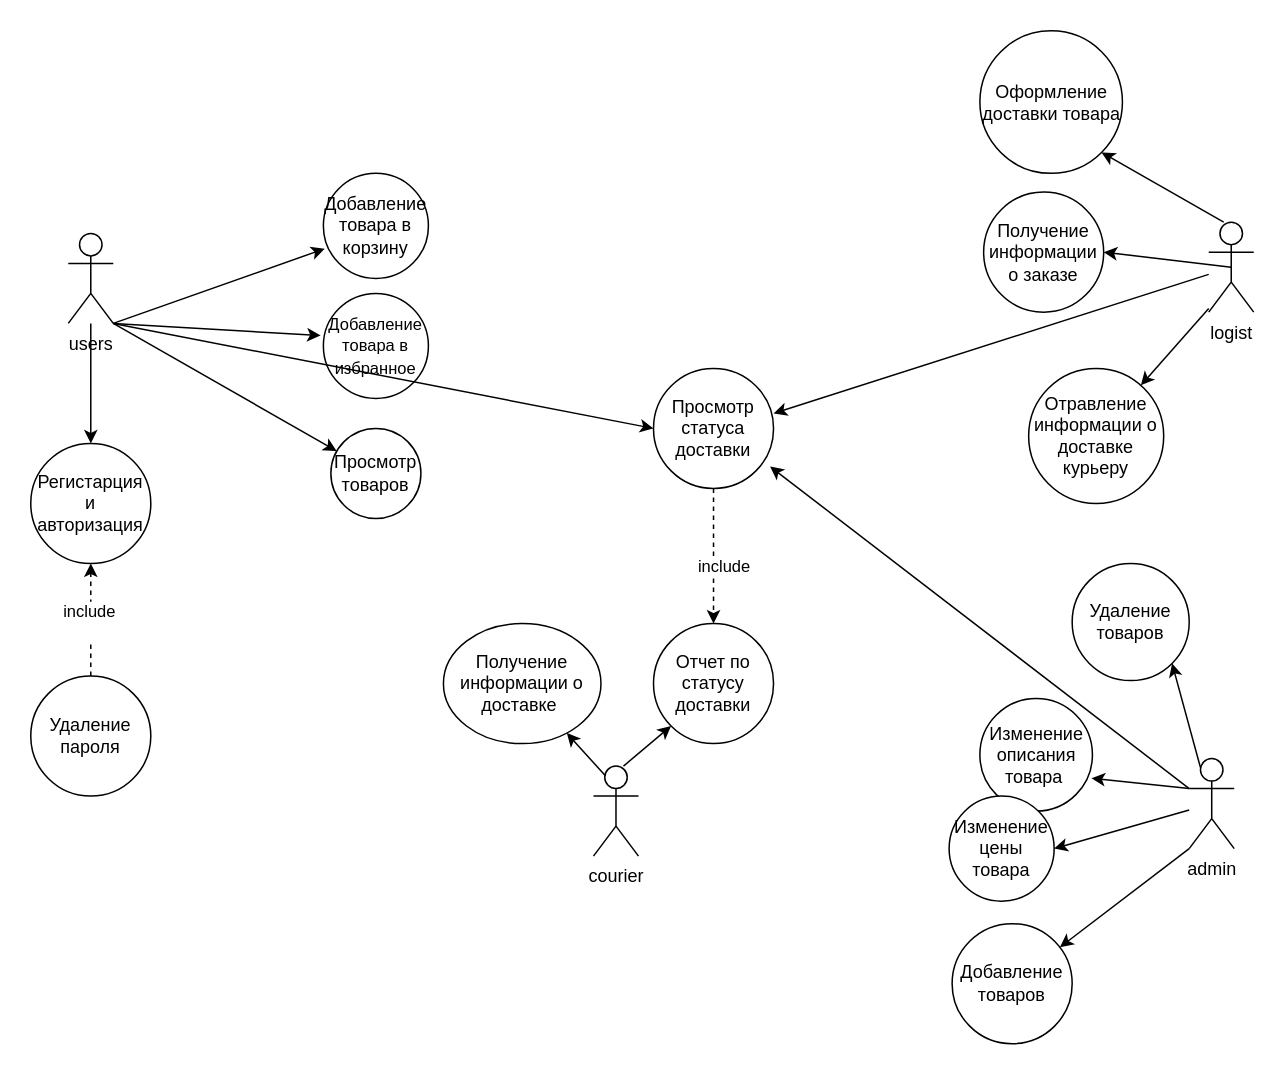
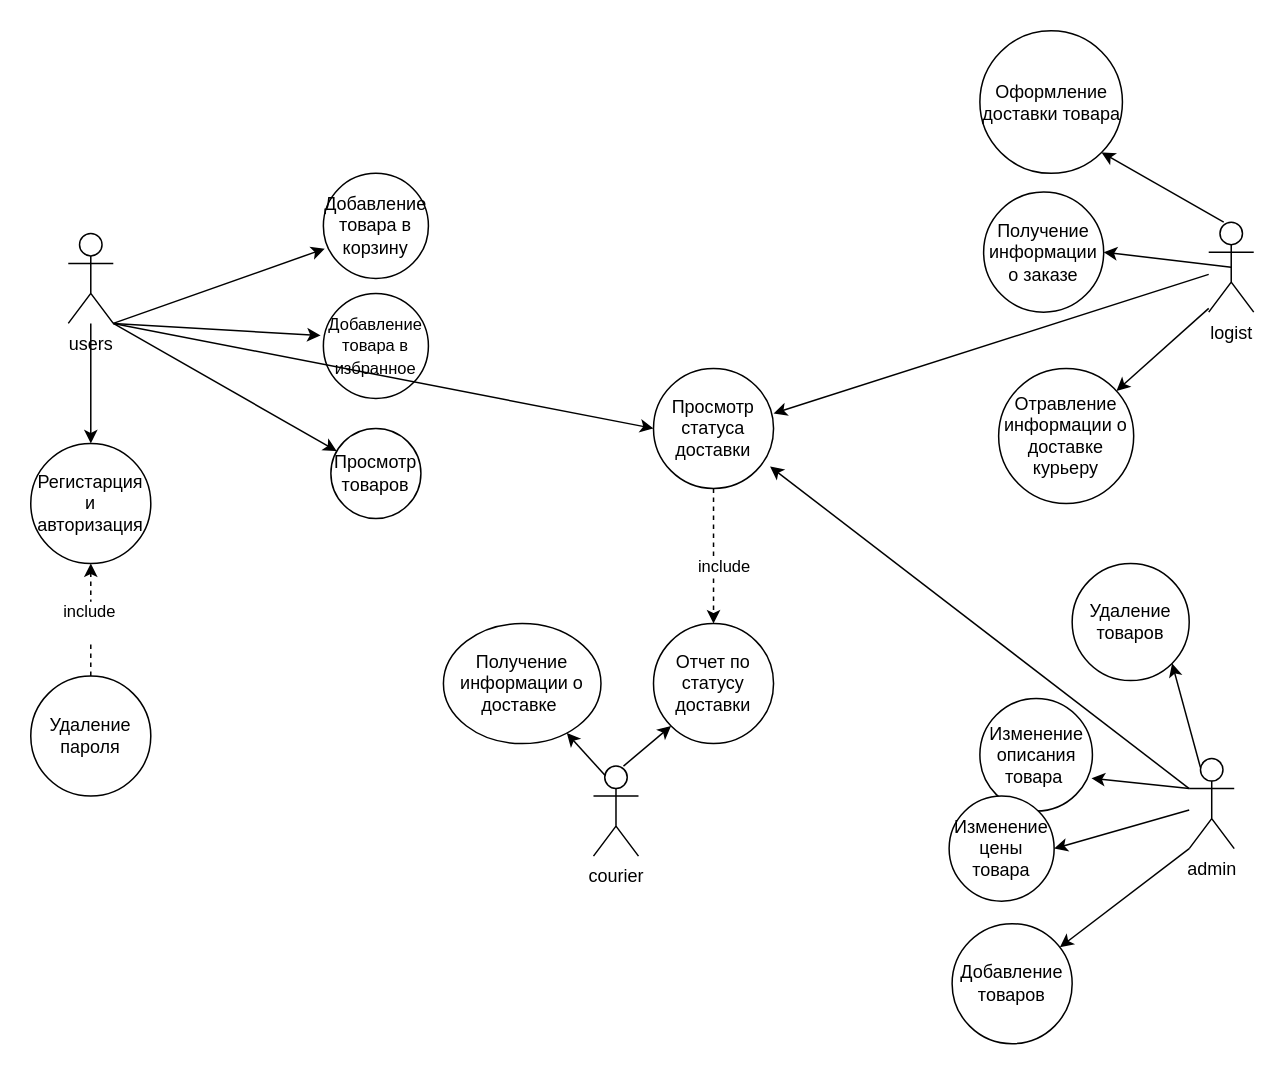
node "Отравление информации о доставке курьеру": moved (1096, 436) -> (1066, 436)
